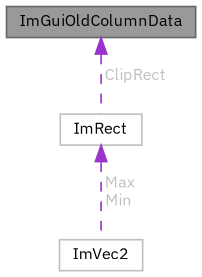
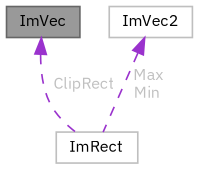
node "ImGuiOldColumnData": label "ImGuiOldColumnData" -> "ImVec"
edge "ImVec2" -> "ImRect": reversed
